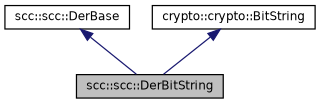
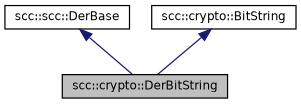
node "crypto::crypto::BitString": label "crypto::crypto::BitString" -> "scc::crypto::BitString"
node "scc::scc::DerBitString": label "scc::scc::DerBitString" -> "scc::crypto::DerBitString"
